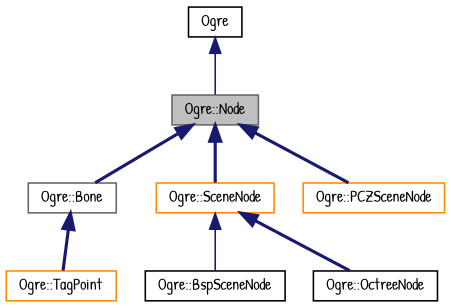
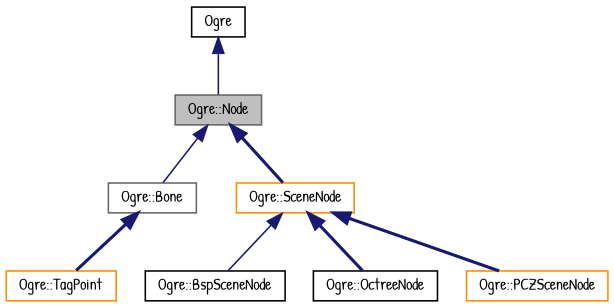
edge "Ogre::Bone" -> "Ogre::Node": style bold -> solid
edge "Ogre::PCZSceneNode" -> "Ogre::Node": now "Ogre::PCZSceneNode" -> "Ogre::SceneNode"
